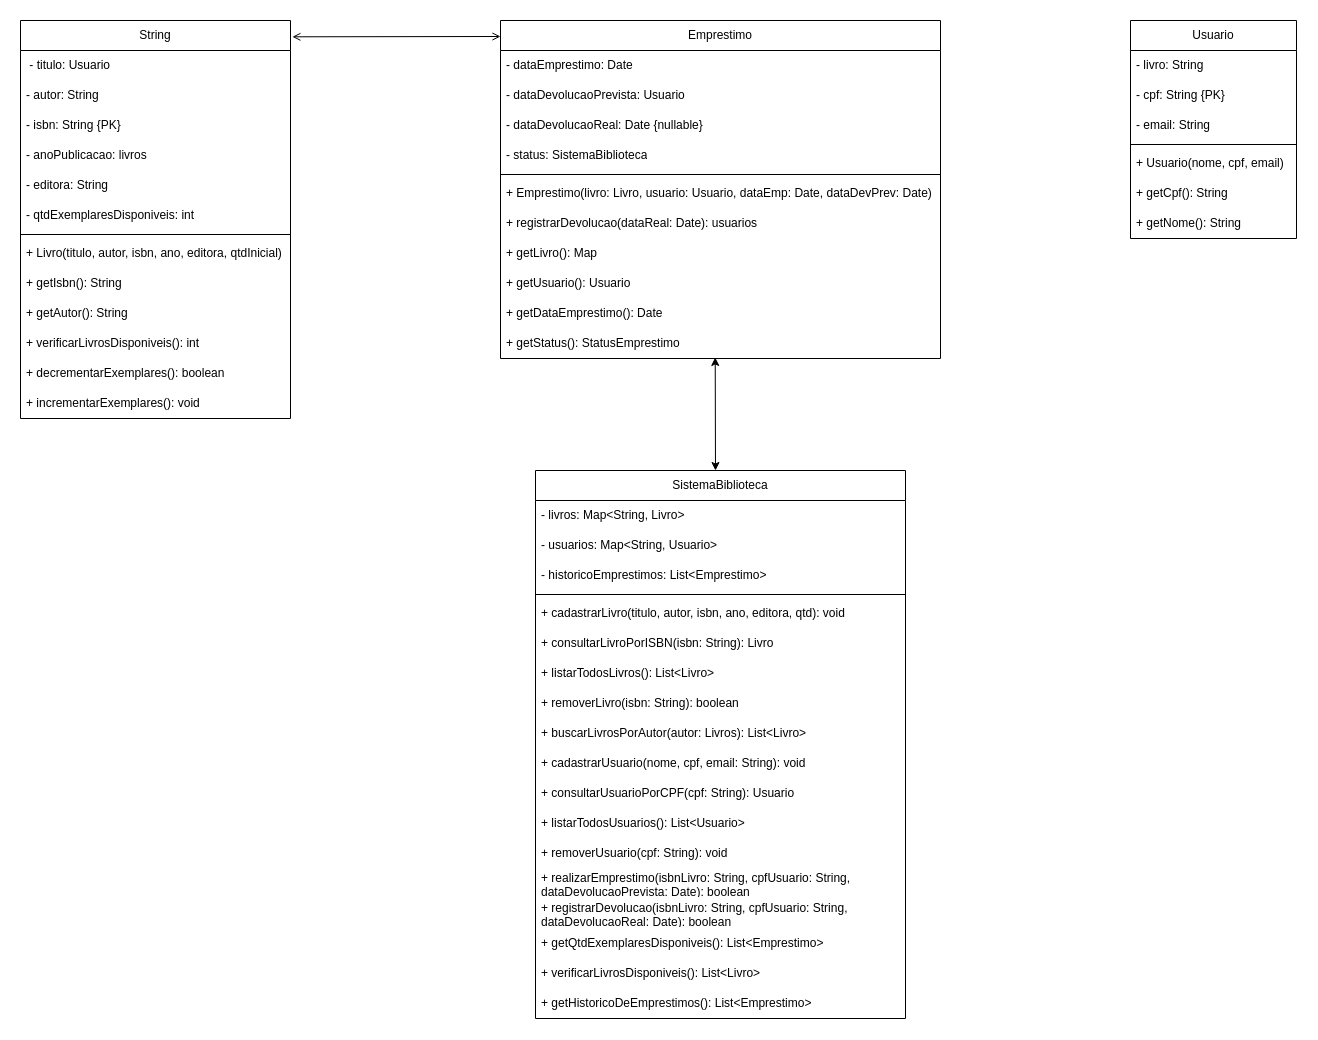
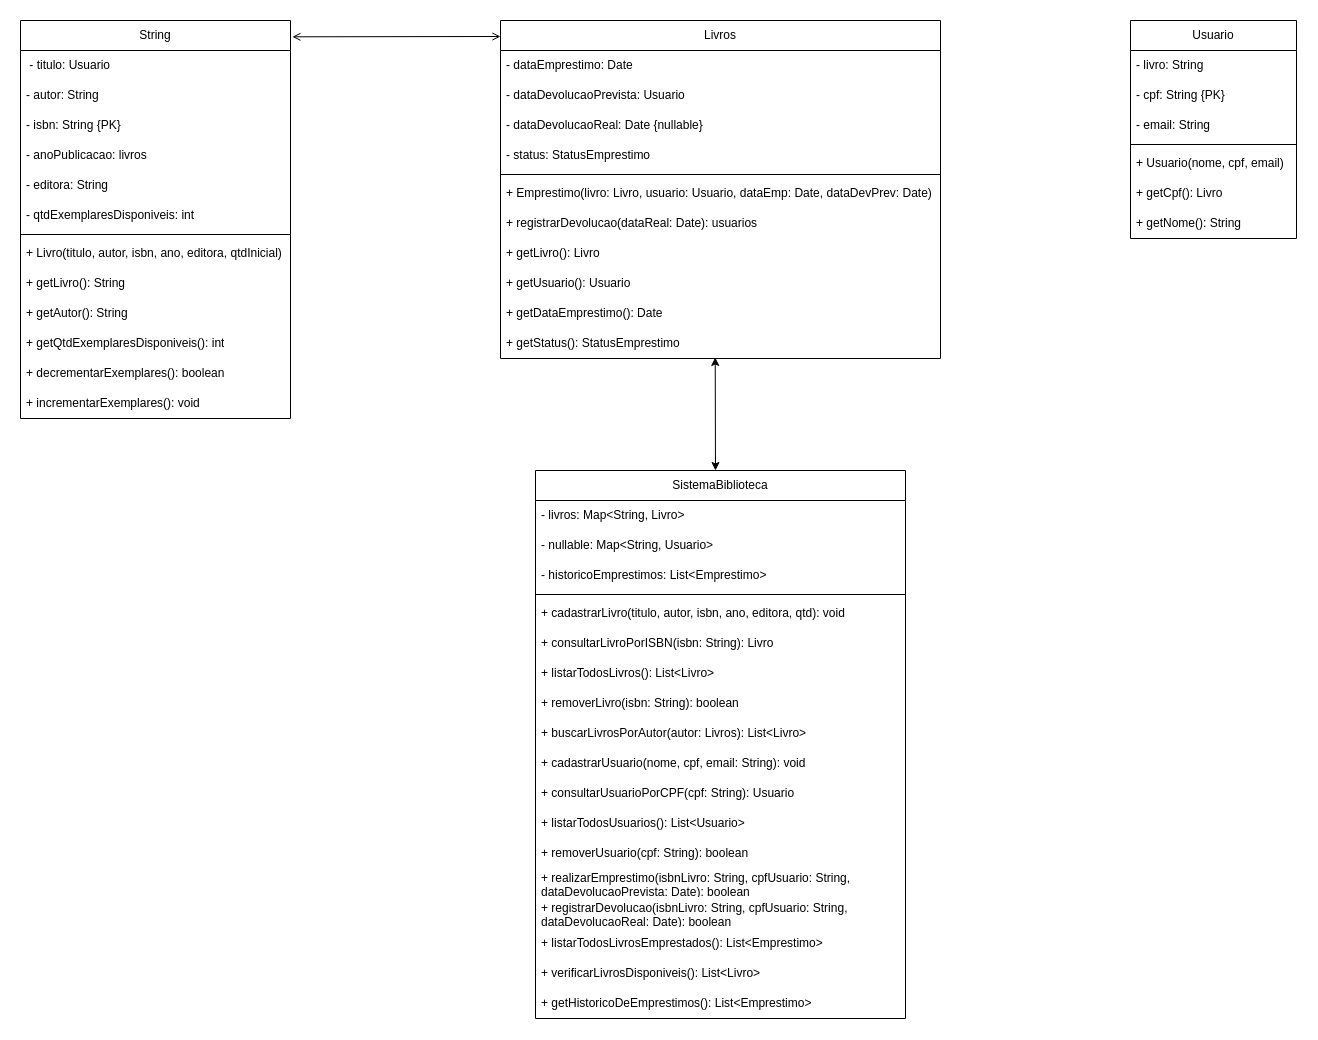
node "Emprestimo": label "Emprestimo" -> "Livros"
node "- status: SistemaBiblioteca": label "- status: SistemaBiblioteca" -> "- status: StatusEmprestimo"
node "+ getCpf(): String": label "+ getCpf(): String" -> "+ getCpf(): Livro"
node "+ getLivro(): Map": label "+ getLivro(): Map" -> "+ getLivro(): Livro"
node "+ getIsbn(): String": label "+ getIsbn(): String" -> "+ getLivro(): String"
node "+ verificarLivrosDisponiveis(): int": label "+ verificarLivrosDisponiveis(): int" -> "+ getQtdExemplaresDisponiveis(): int"
node "- usuarios: Map<String, Usuario>": label "- usuarios: Map<String, Usuario>" -> "- nullable: Map<String, Usuario>"
node "+ removerUsuario(cpf: String): void": label "+ removerUsuario(cpf: String): void" -> "+ removerUsuario(cpf: String): boolean"
node "+ getQtdExemplaresDisponiveis(): List<Emprestimo>": label "+ getQtdExemplaresDisponiveis(): List<Emprestimo>" -> "+ listarTodosLivrosEmprestados(): List<Emprestimo>"
